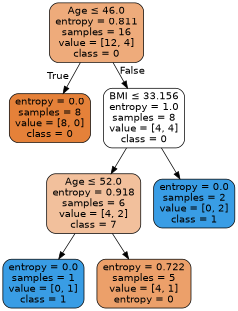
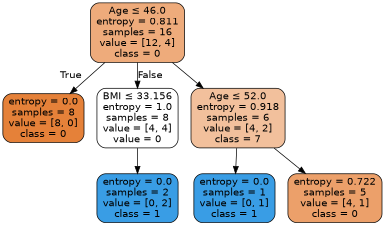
node "BMI ≤ 33.156": text "class = 0" -> "value = 0"
edge "BMI ≤ 33.156" -> "Age ≤ 52.0": now "Age ≤ 46.0" -> "Age ≤ 52.0"
node "entropy = 0.722": text "entropy = 0" -> "class = 0"
